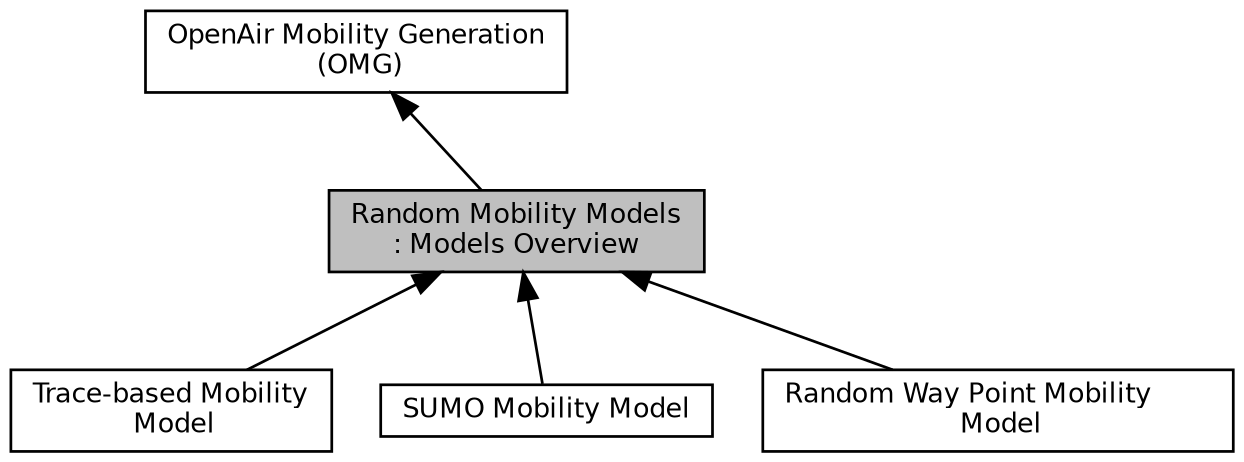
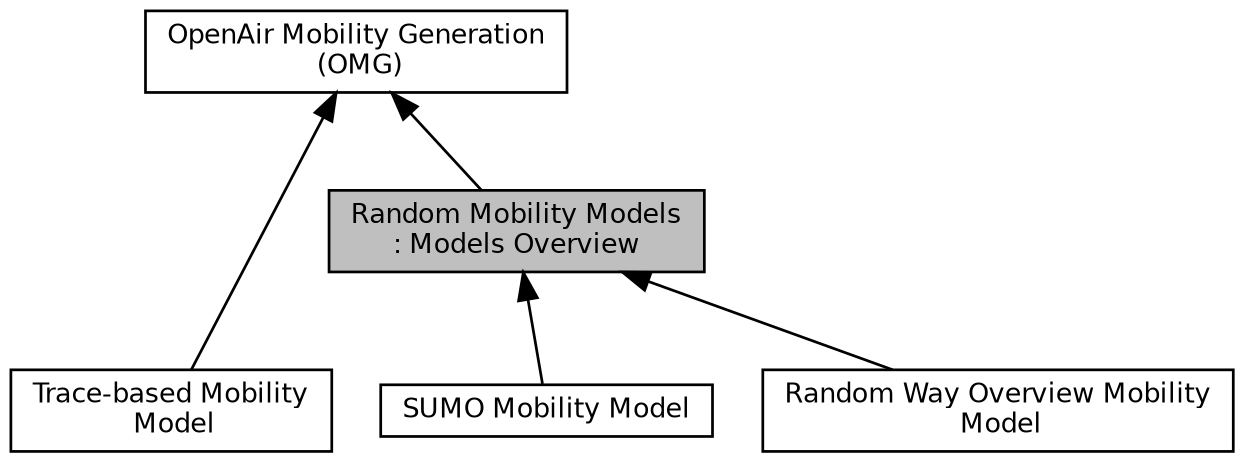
edge "Trace-based Mobility Model" -> "Random Mobility Models : Models Overview": now "Trace-based Mobility Model" -> "OpenAir Mobility Generation (OMG)"
node "Random Way Point Mobility Model": label "Random Way Point Mobility Model" -> "Random Way Overview Mobility Model"
